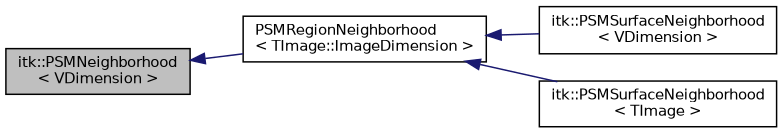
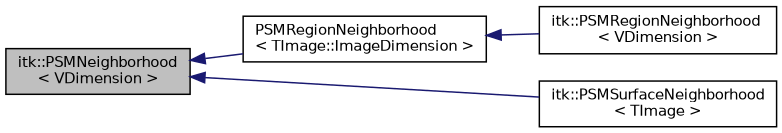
node "itk::PSMSurfaceNeighborhood < VDimension >": label "itk::PSMSurfaceNeighborhood < VDimension >" -> "itk::PSMRegionNeighborhood < VDimension >"
edge "itk::PSMSurfaceNeighborhood < TImage >" -> "PSMRegionNeighborhood < TImage::ImageDimension >": now "itk::PSMSurfaceNeighborhood < TImage >" -> "itk::PSMNeighborhood < VDimension >"
